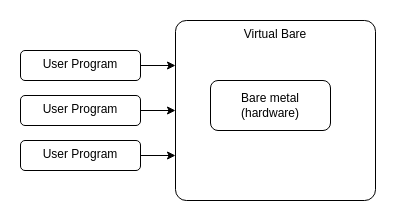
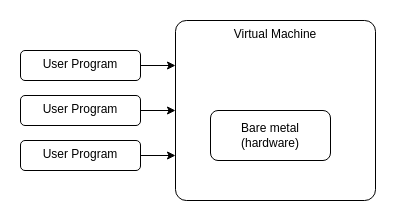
node "Virtual Bare": label "Virtual Bare" -> "Virtual Machine"
node "Bare metal (hardware)": moved (271, 106) -> (271, 136)
